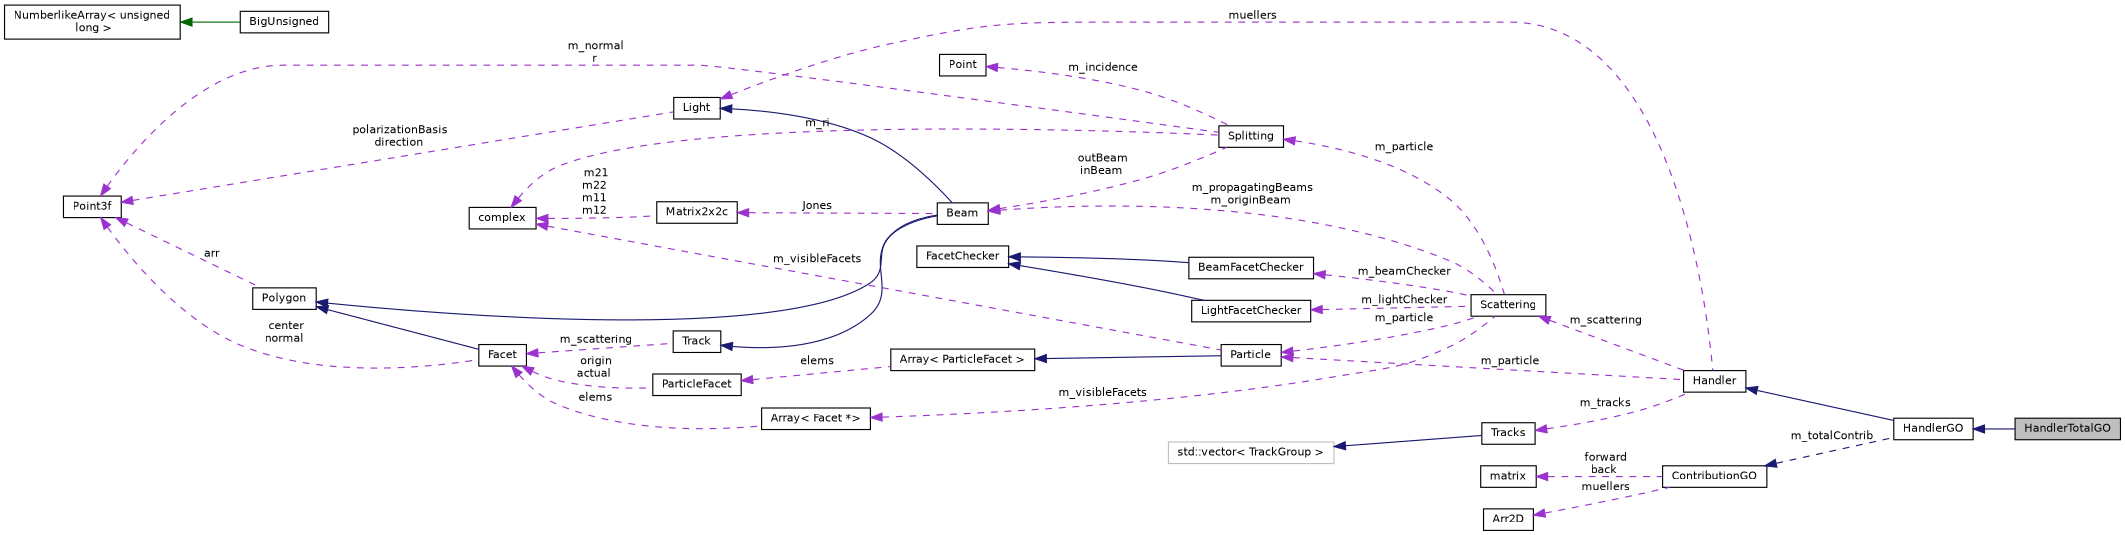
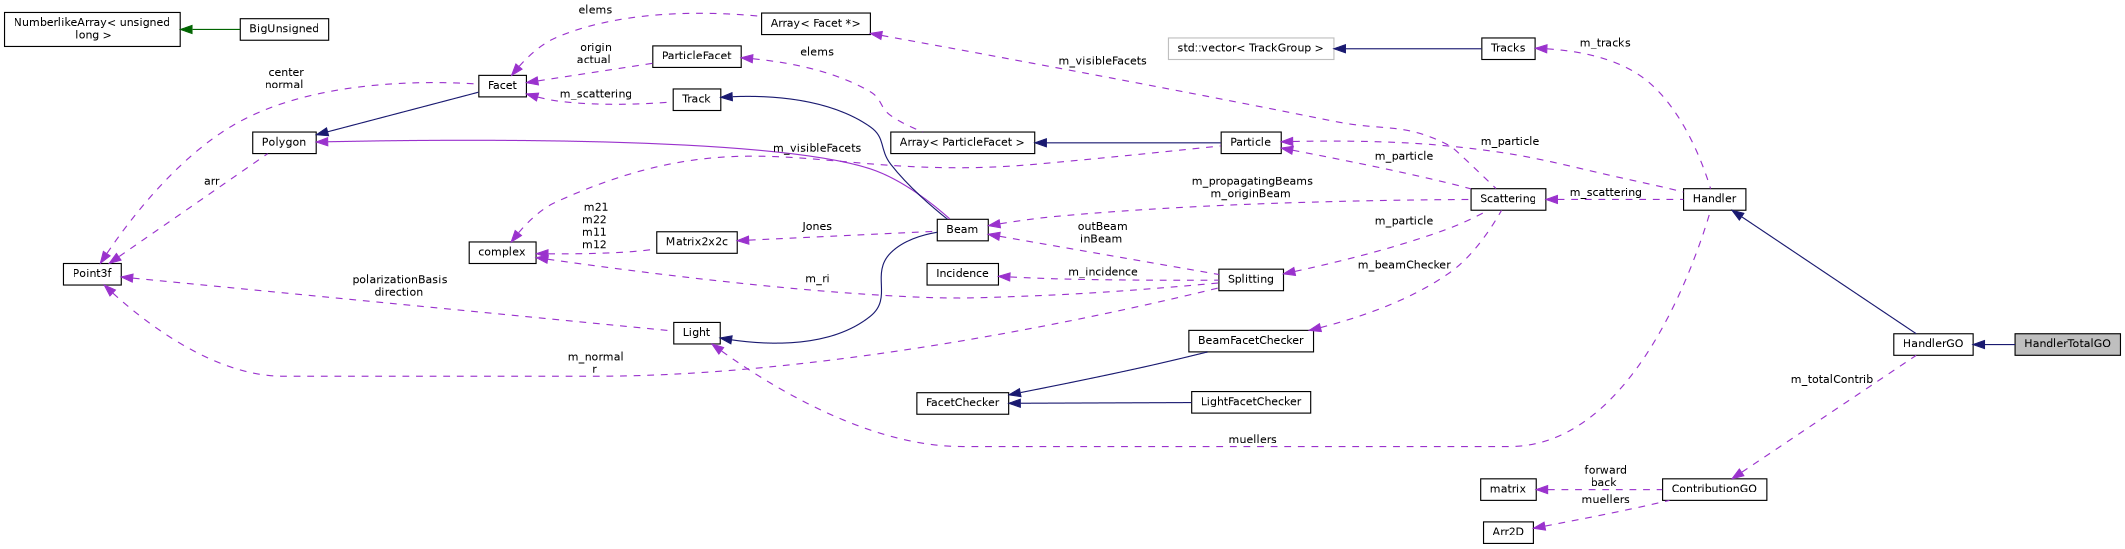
node "Point": label "Point" -> "Incidence"
edge "Scattering" -> "LightFacetChecker": removed, label "m_lightChecker"
edge "Beam" -> "Polygon": color midnightblue -> darkorchid3
edge "HandlerGO" -> "ContributionGO": color midnightblue -> darkorchid3
